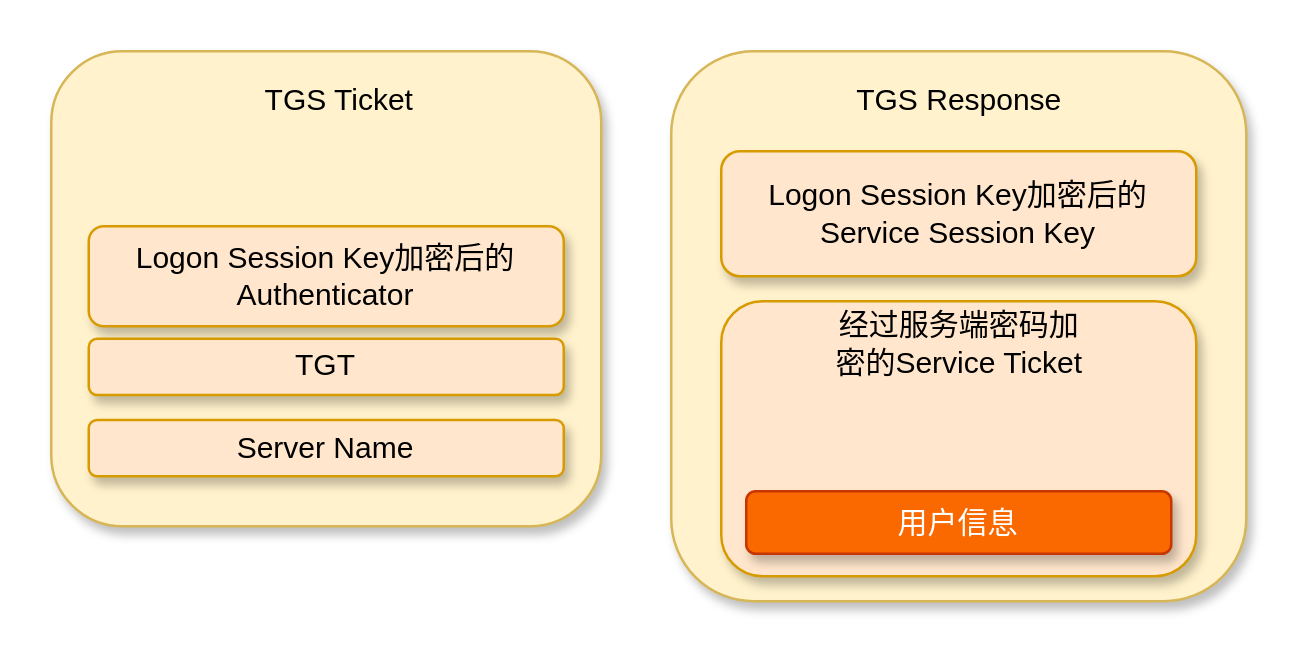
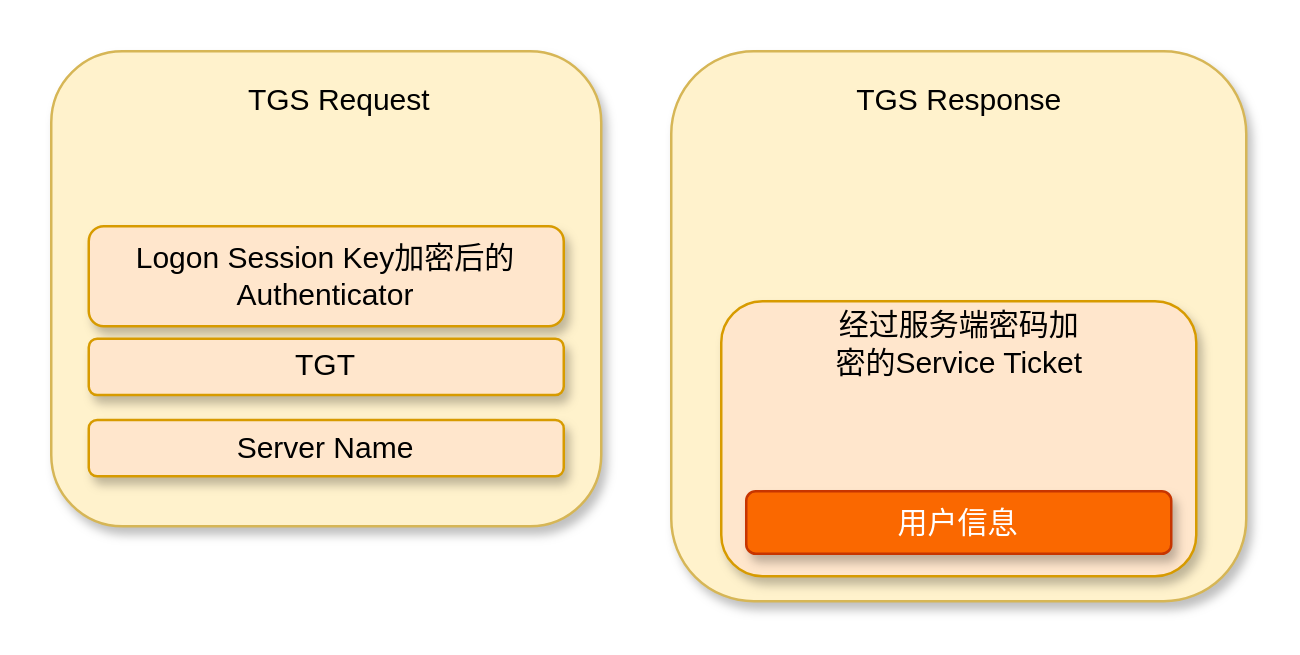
node "TGS Ticket": label "TGS Ticket" -> "TGS Request"
node "Logon Session Key加密后的Service Session Key": removed
